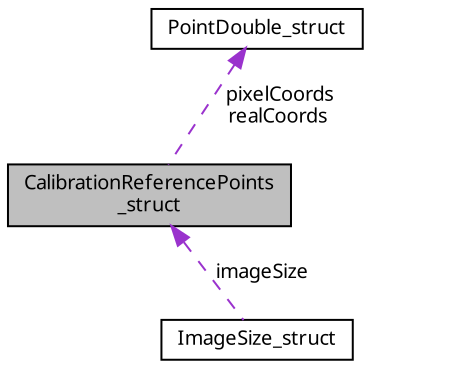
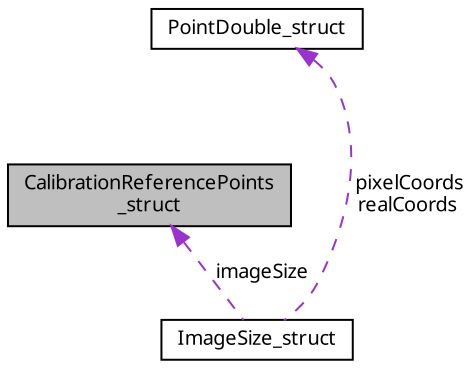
edge "CalibrationReferencePoints _struct" -> "PointDouble_struct": now "ImageSize_struct" -> "PointDouble_struct"
